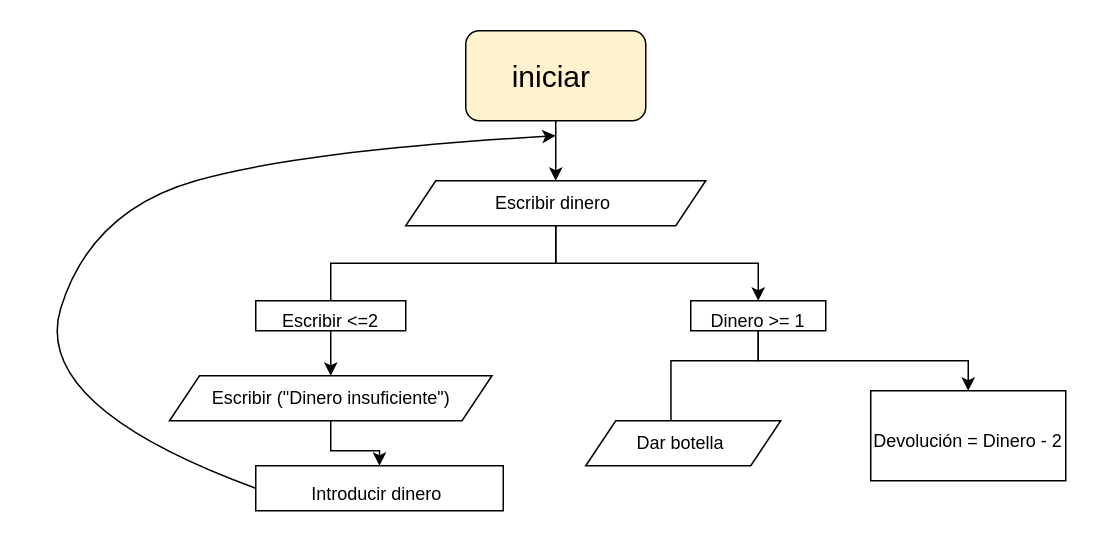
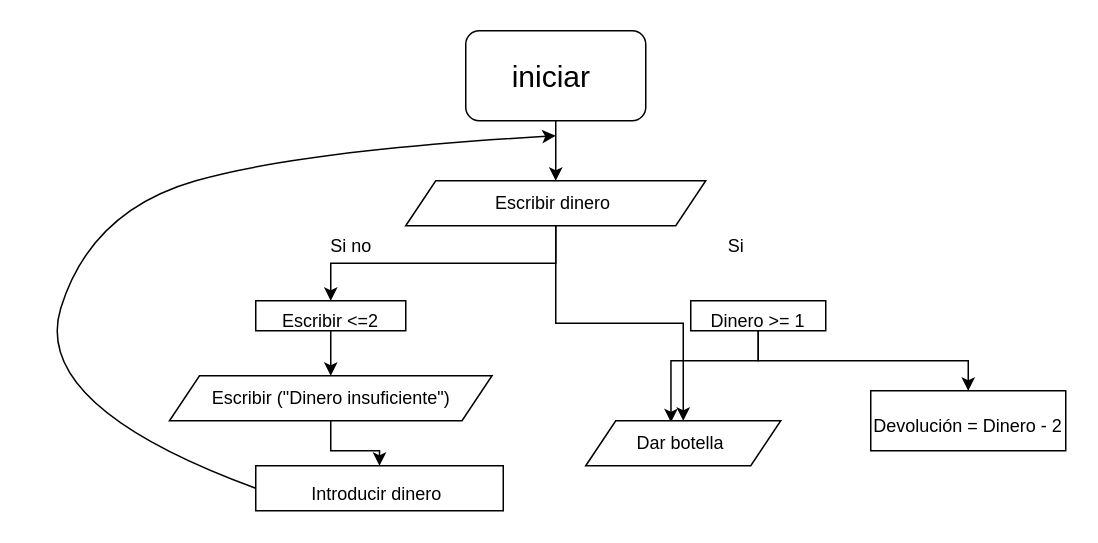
node "iniciar": fillcolor #fff2cc -> #ffffff
node "Si no": added
node "Si": added
edge "Escribir dinero" -> "Dinero >= 1": now "Escribir dinero" -> "Dar botella"
edge "Escribir dinero" -- "Escribir <=2": arrowhead none -> classic
edge "Dinero >= 1" -- "Dar botella": arrowhead none -> classic
node "Devolución = Dinero - 2": size 195x90 -> 195x60
